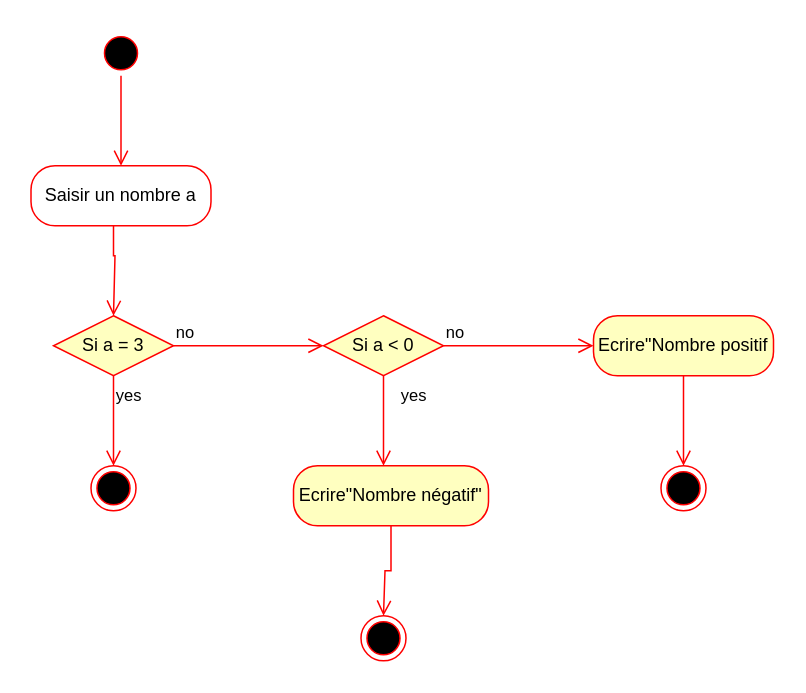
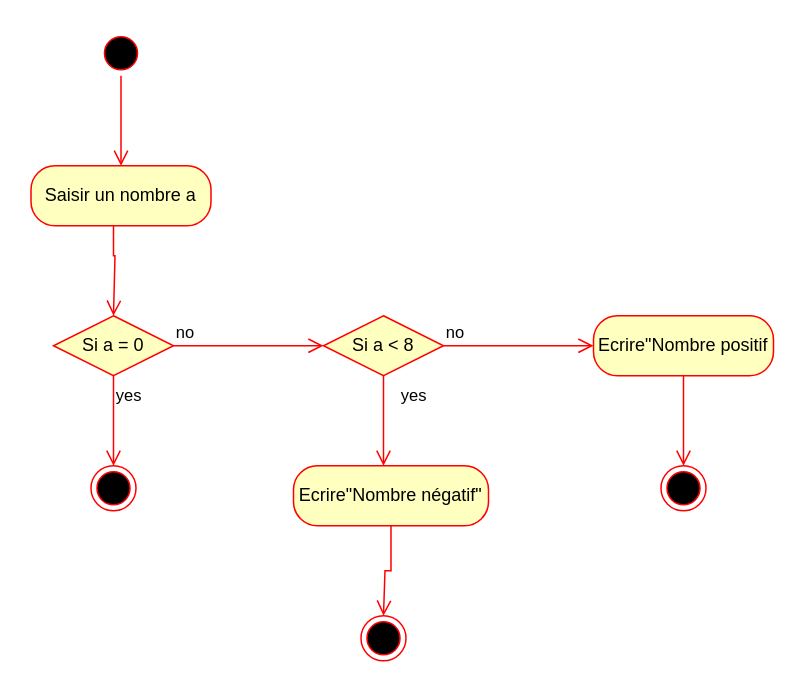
node "Saisir un nombre a": fillcolor #ffffff -> #ffffc0
node "Si a = 3": label "Si a = 3" -> "Si a = 0"
node "Si a < 0": label "Si a < 0" -> "Si a < 8"
